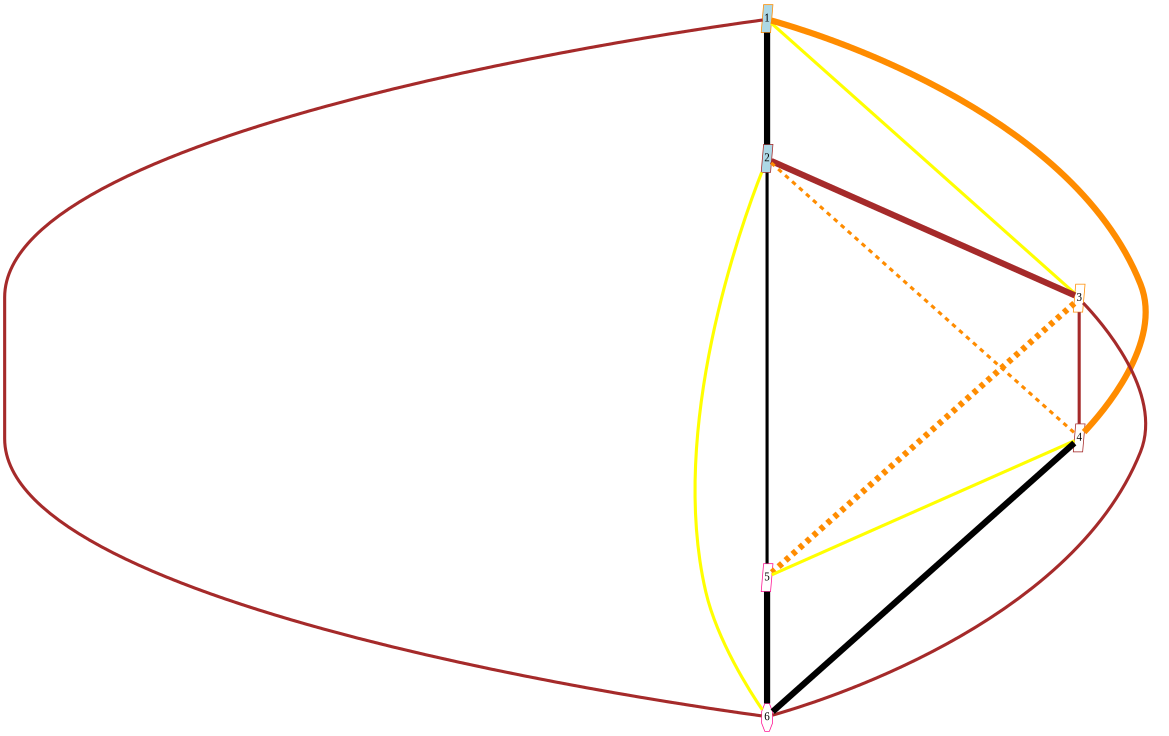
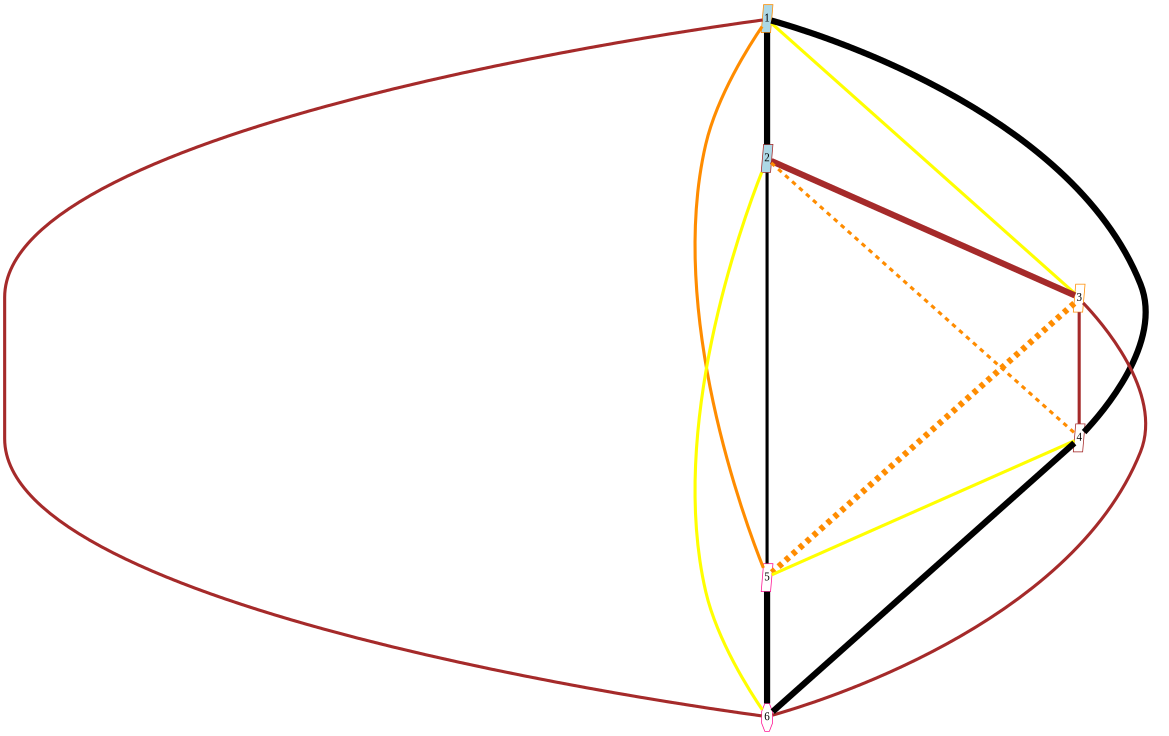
edge "1" -- "4": color darkorange -> black
edge "1" -- "5": added
